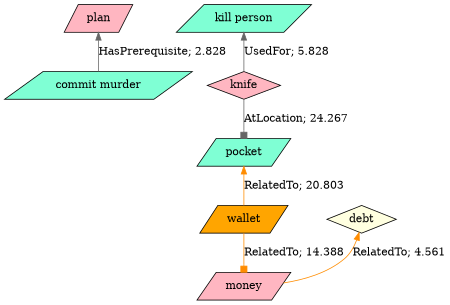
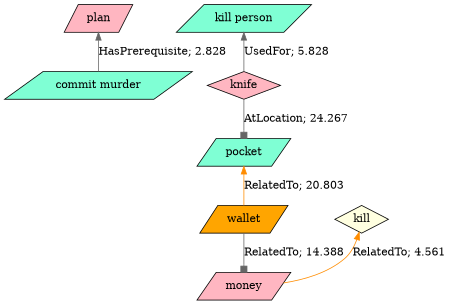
node "debt": label "debt" -> "kill"
edge "wallet" -> "money": color darkorange -> gray40
